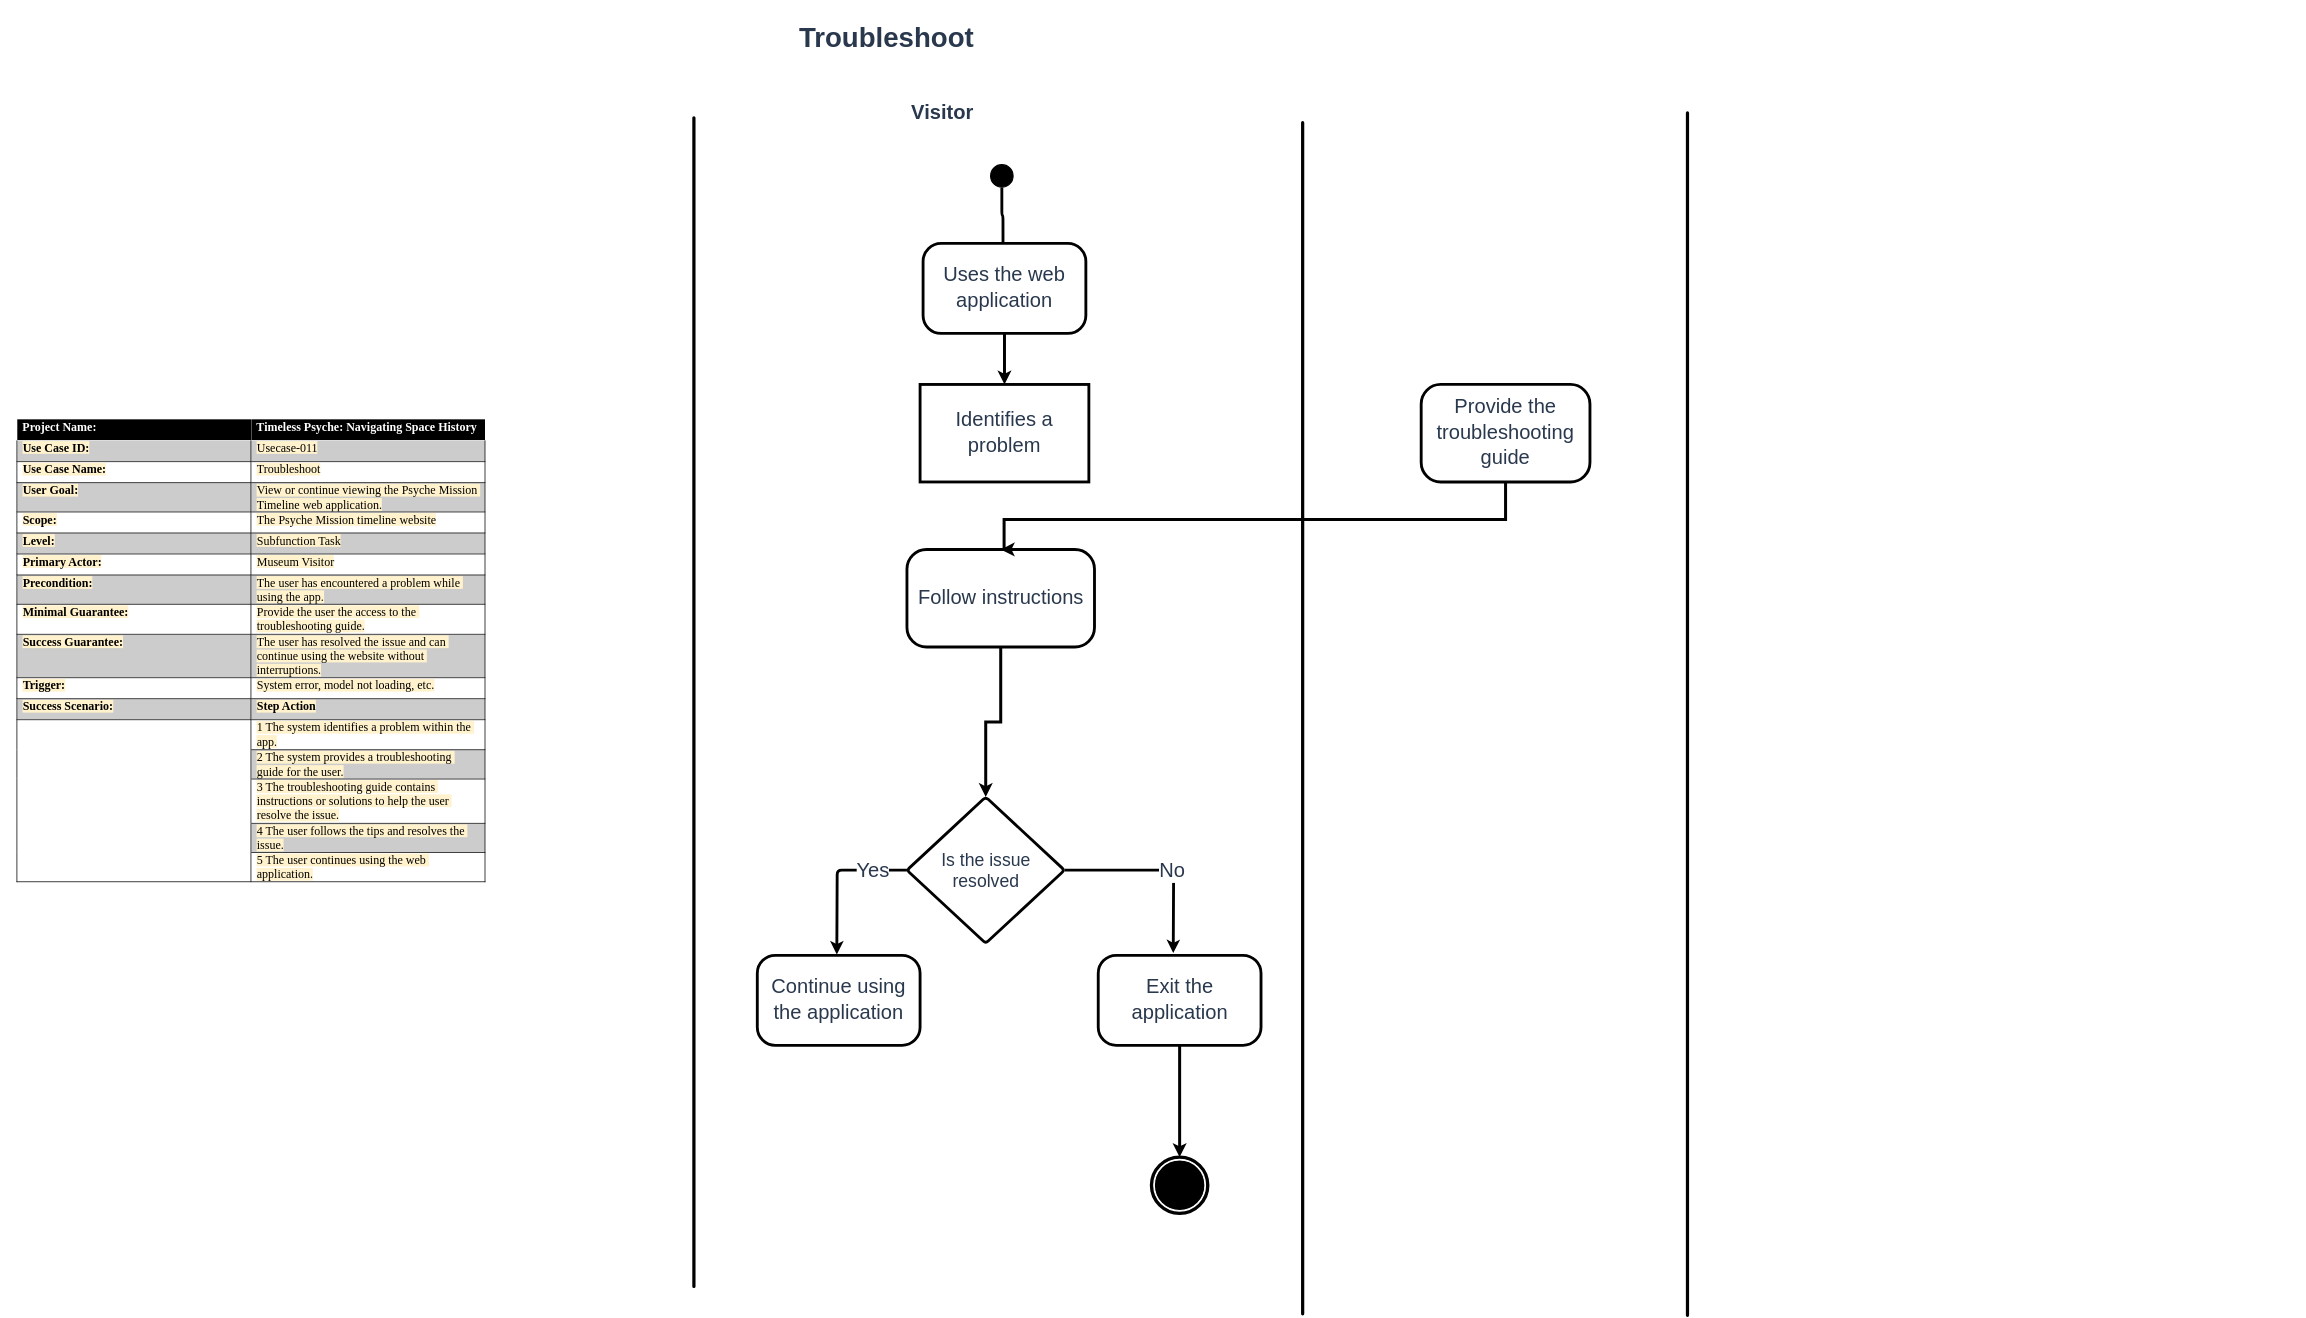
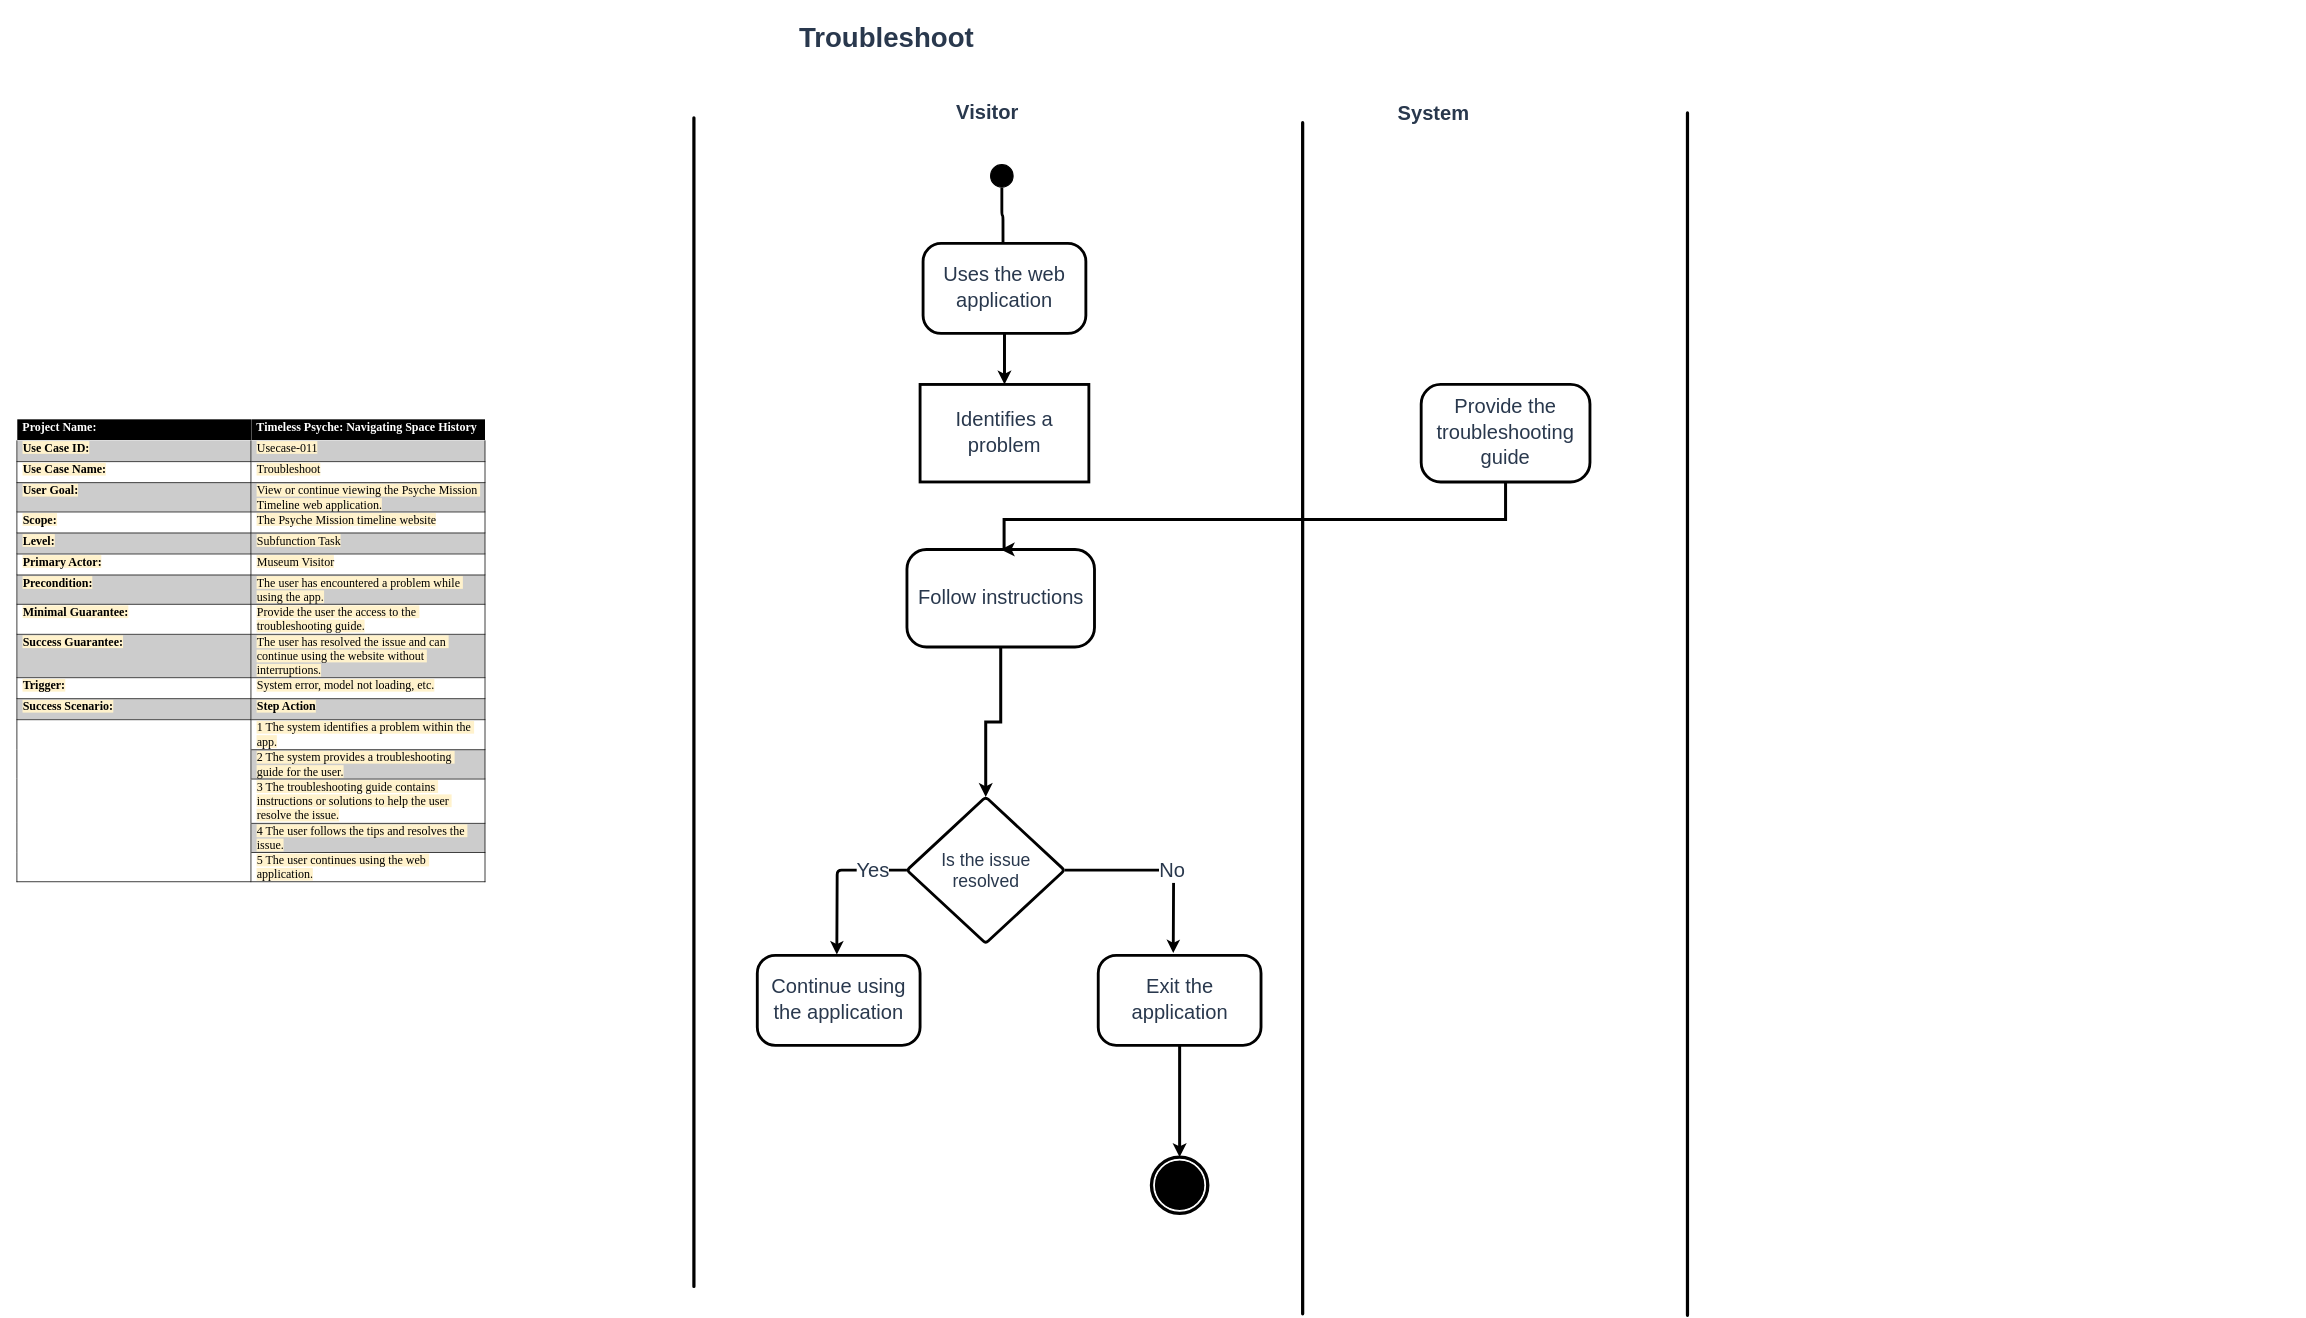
node "Visitor": moved (942, 113) -> (987, 113)
node "System": added
